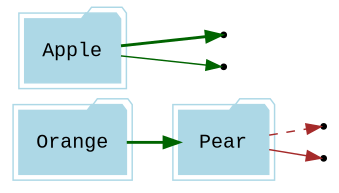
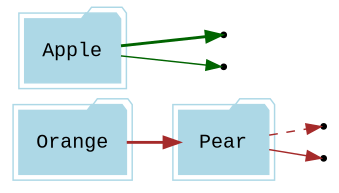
edge "Orange" -> "Pear": color darkgreen -> brown
